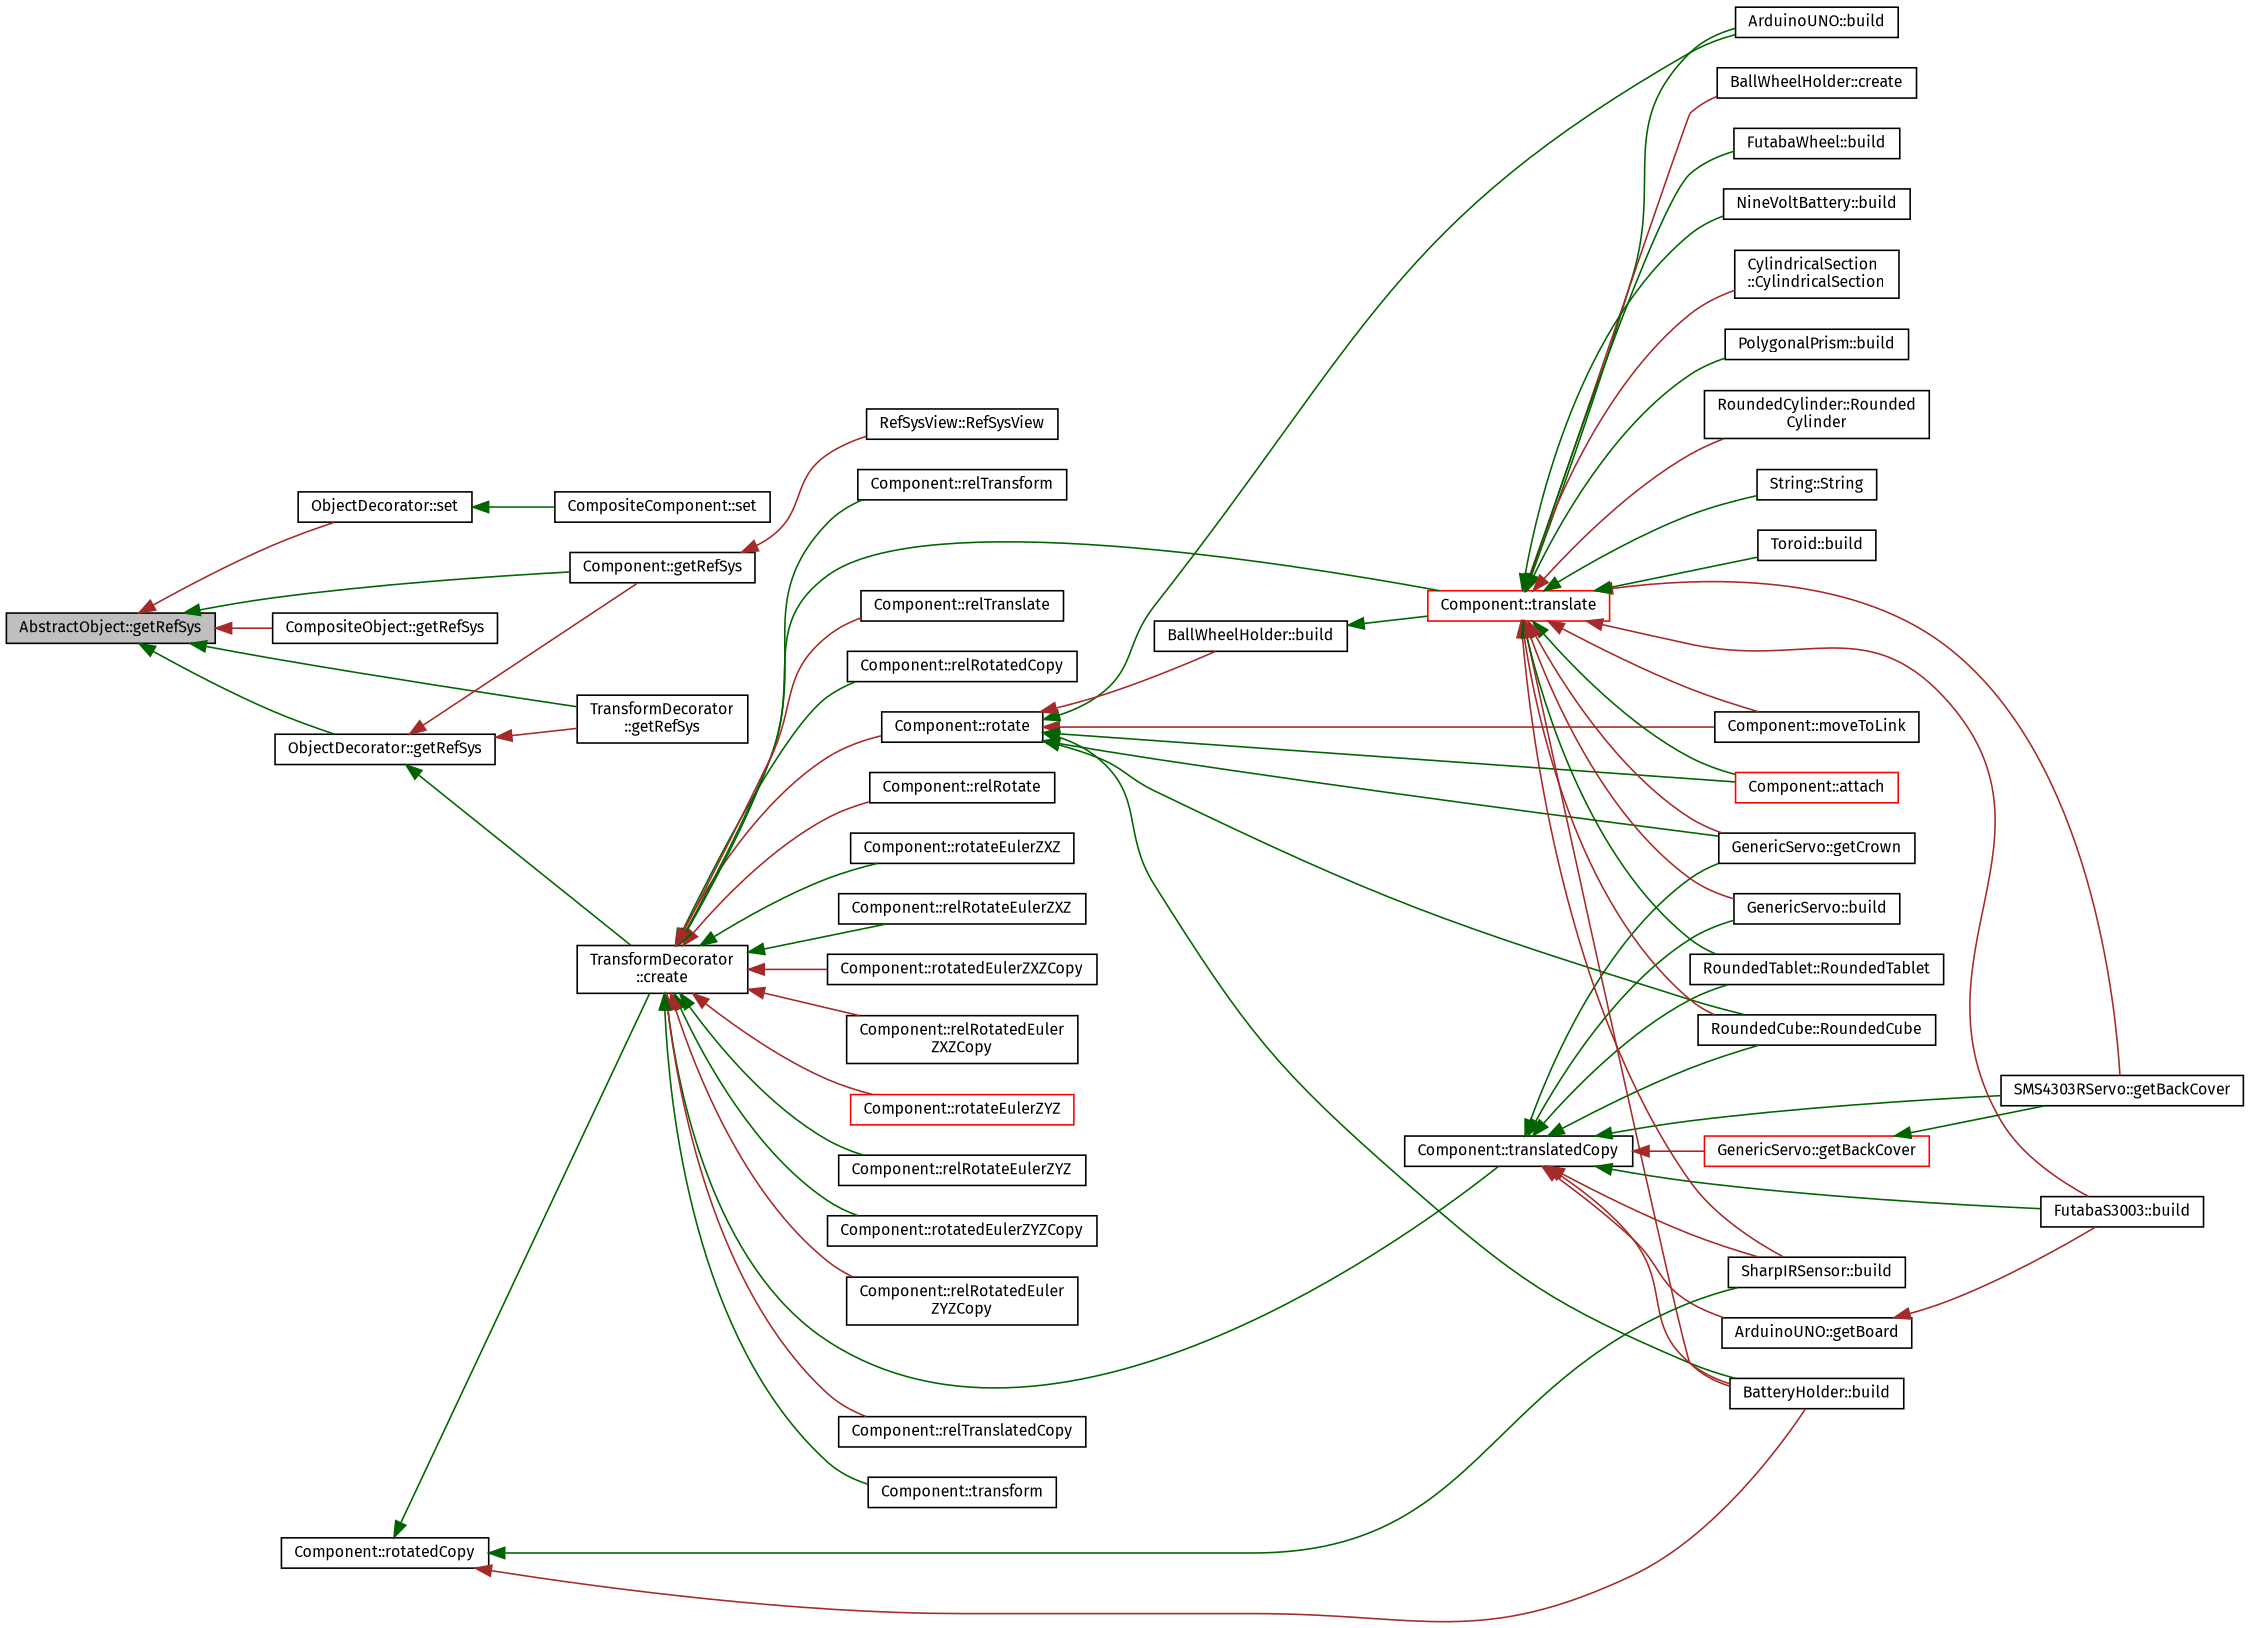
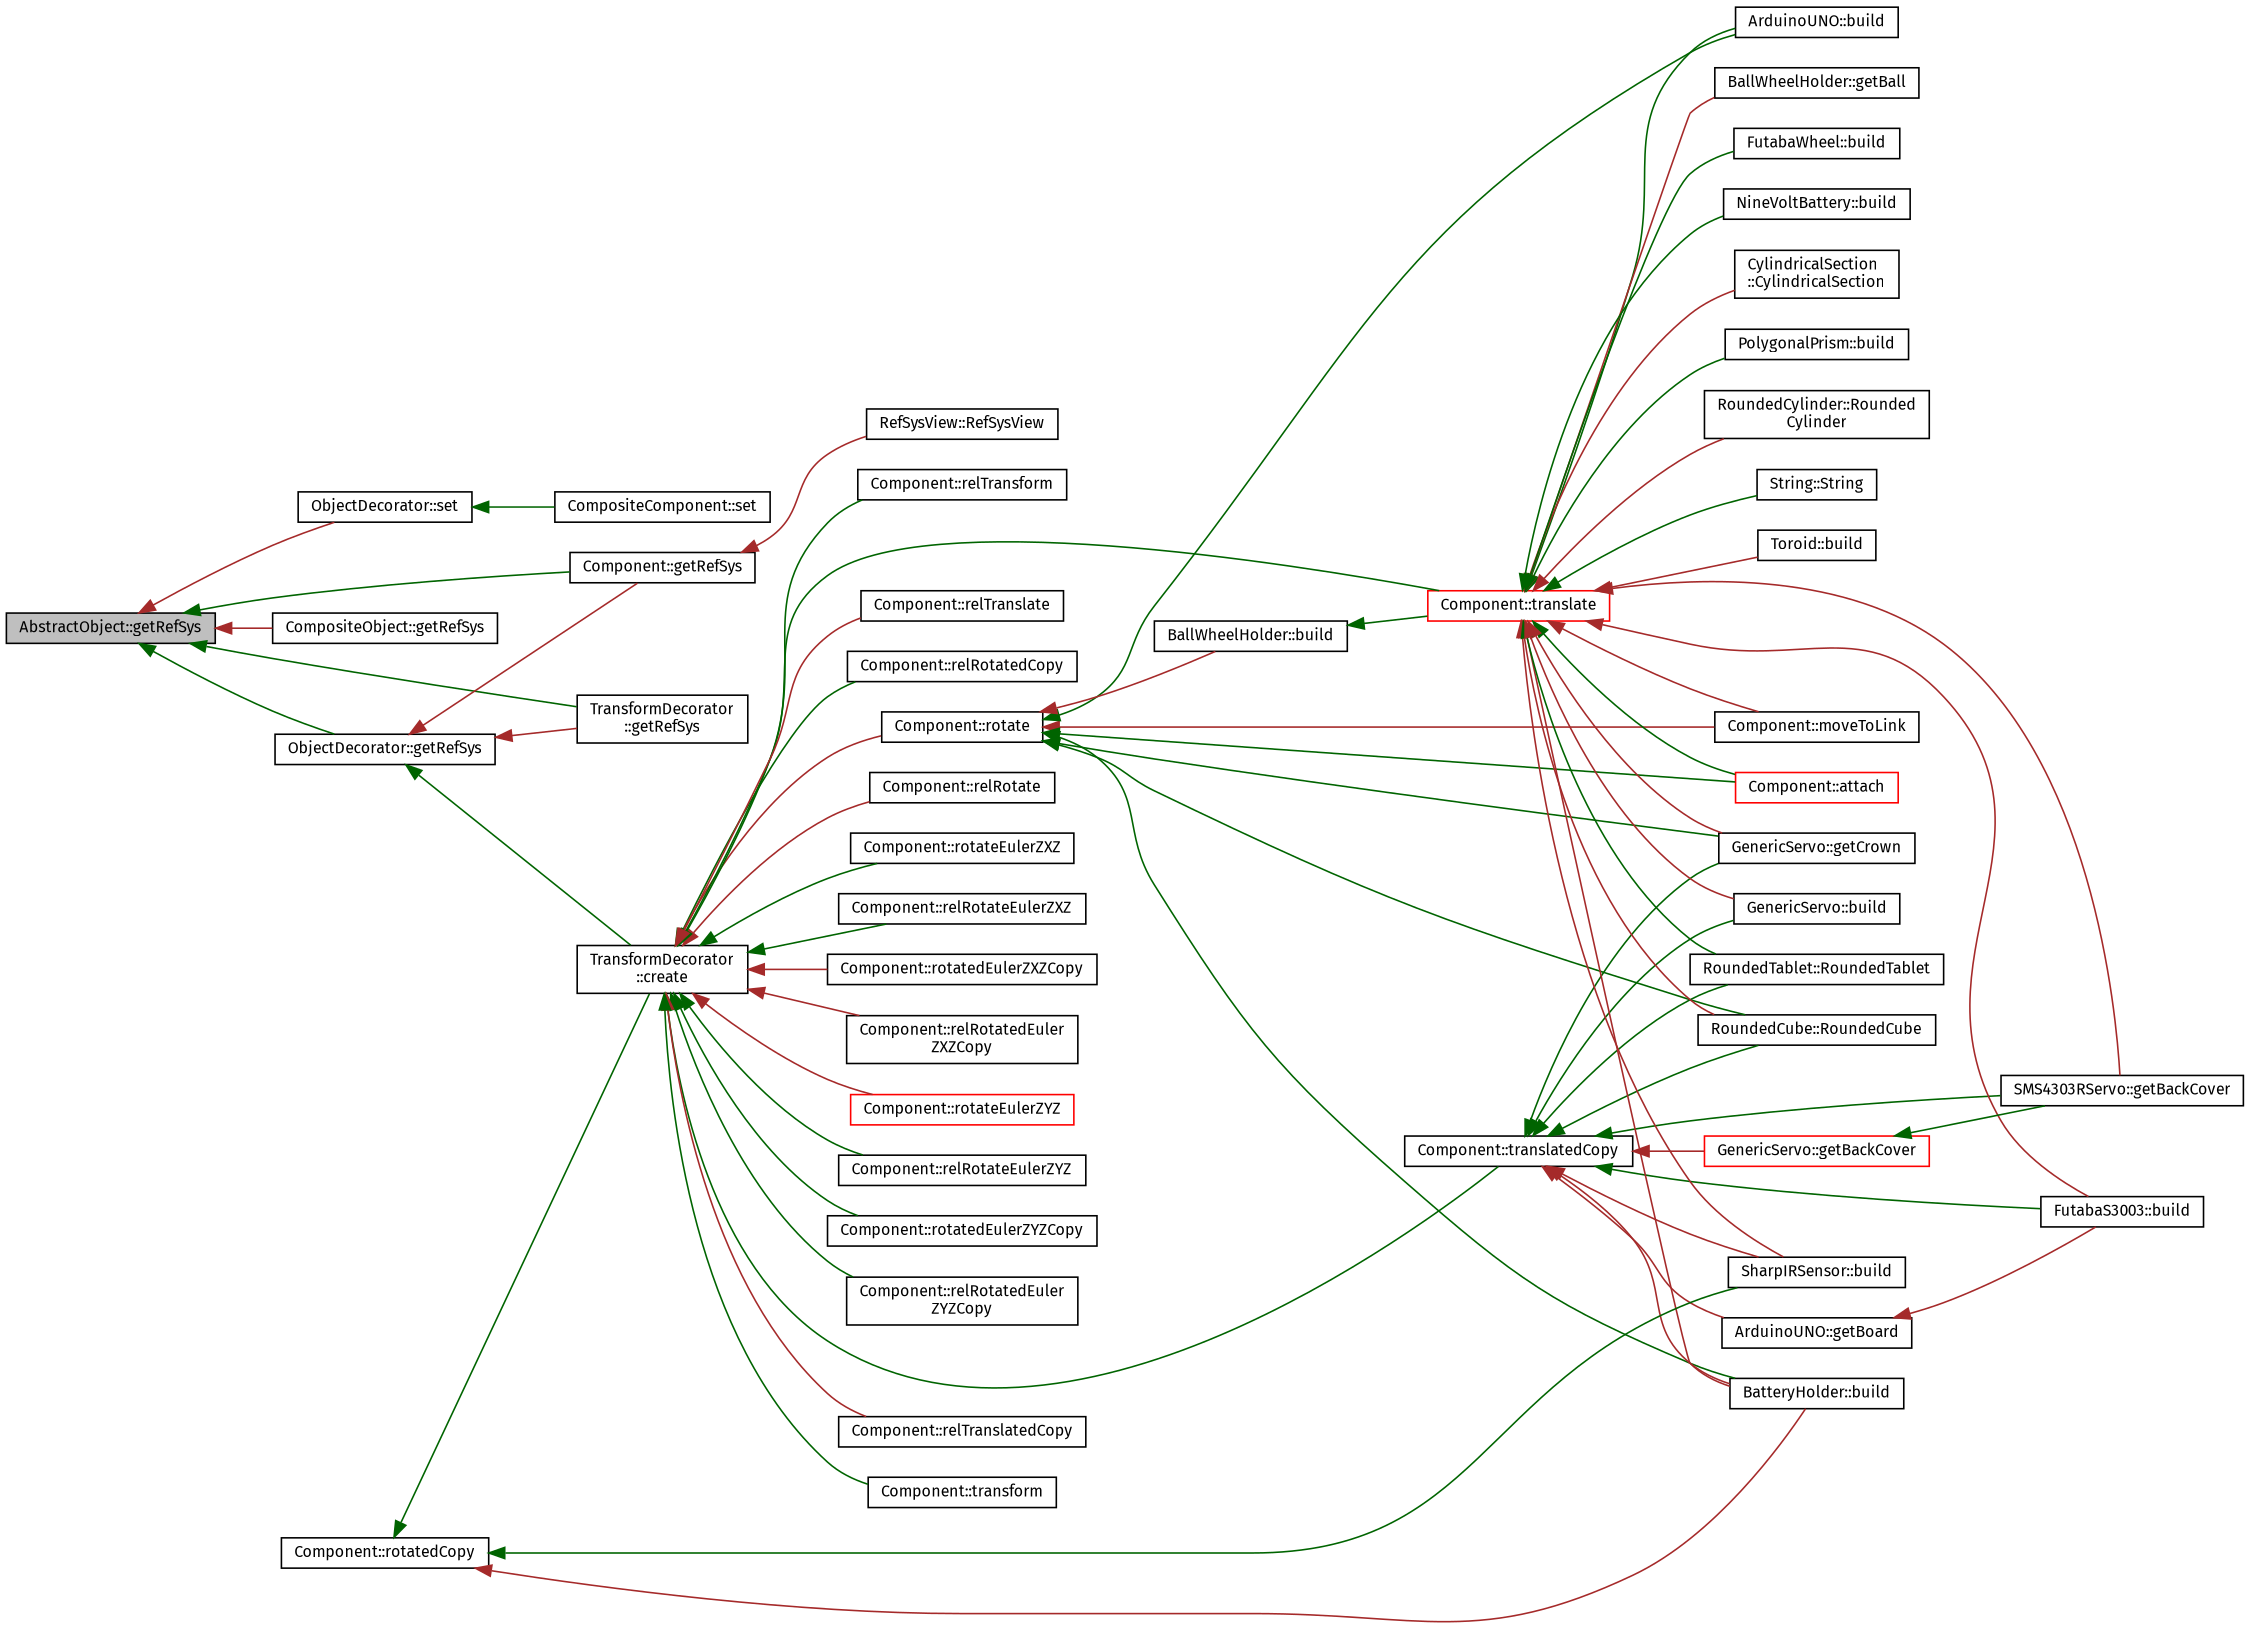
node "BallWheelHolder::create": label "BallWheelHolder::create" -> "BallWheelHolder::getBall"
edge "Toroid::build" -> "Component::translate": color darkgreen -> brown
edge "Component::relRotatedEuler ZYZCopy" -> "TransformDecorator ::create": color brown -> darkgreen
